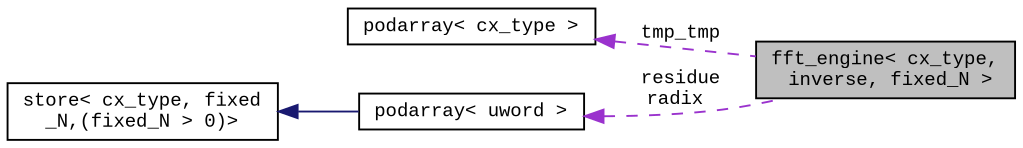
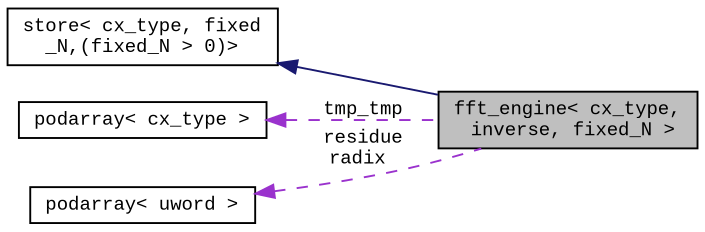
edge "podarray< uword >" -> "store< cx_type, fixed _N,(fixed_N > 0)>": now "fft_engine< cx_type, inverse, fixed_N >" -> "store< cx_type, fixed _N,(fixed_N > 0)>"
